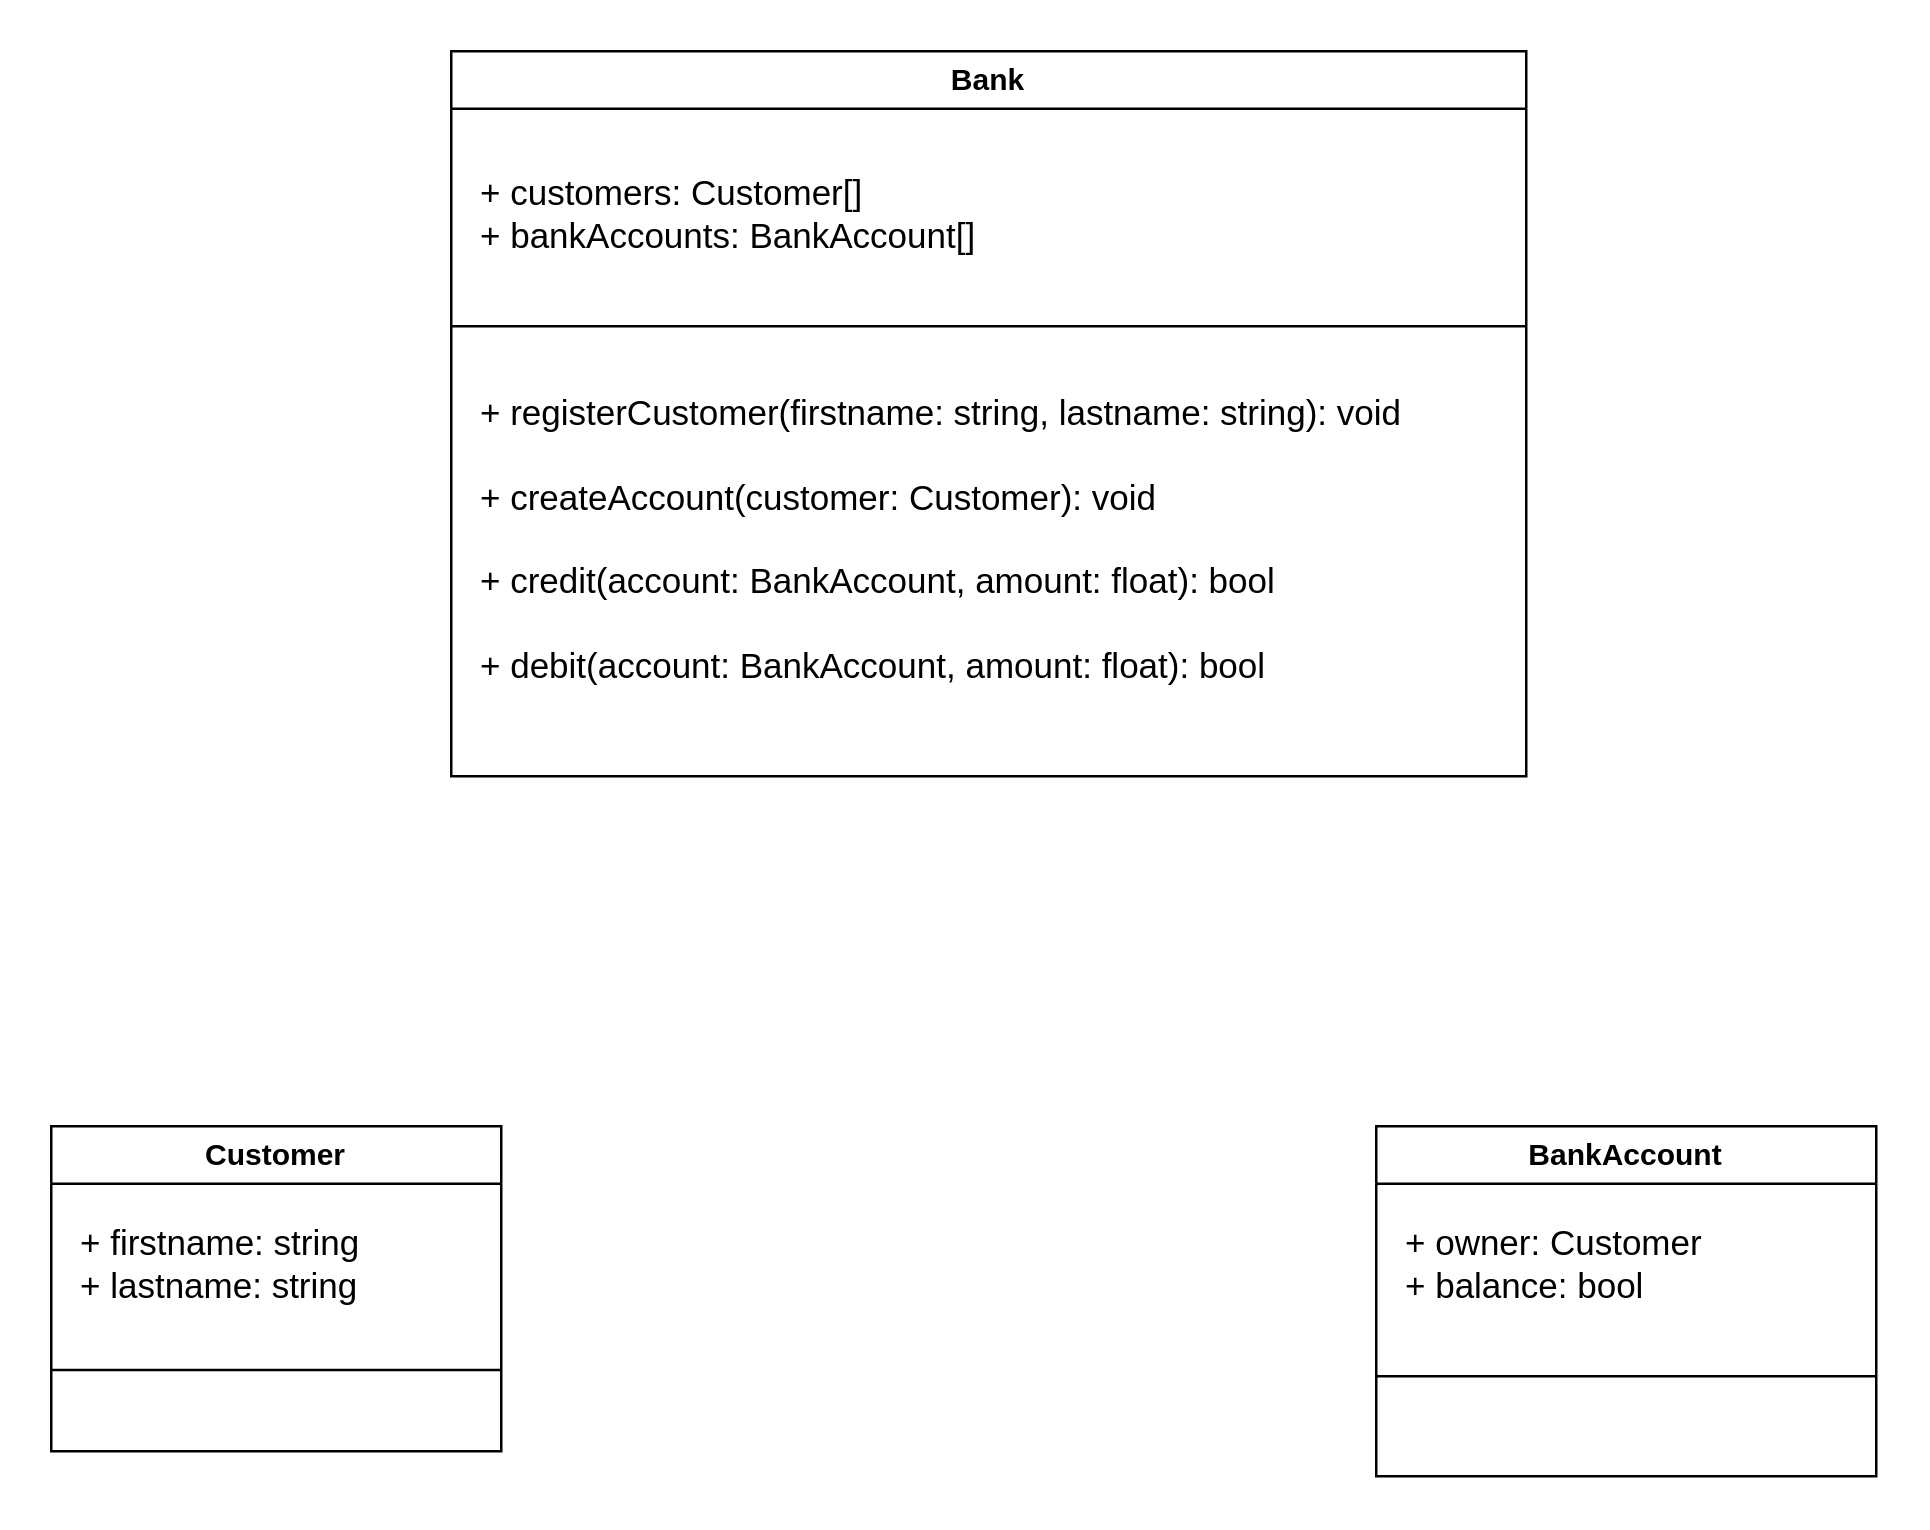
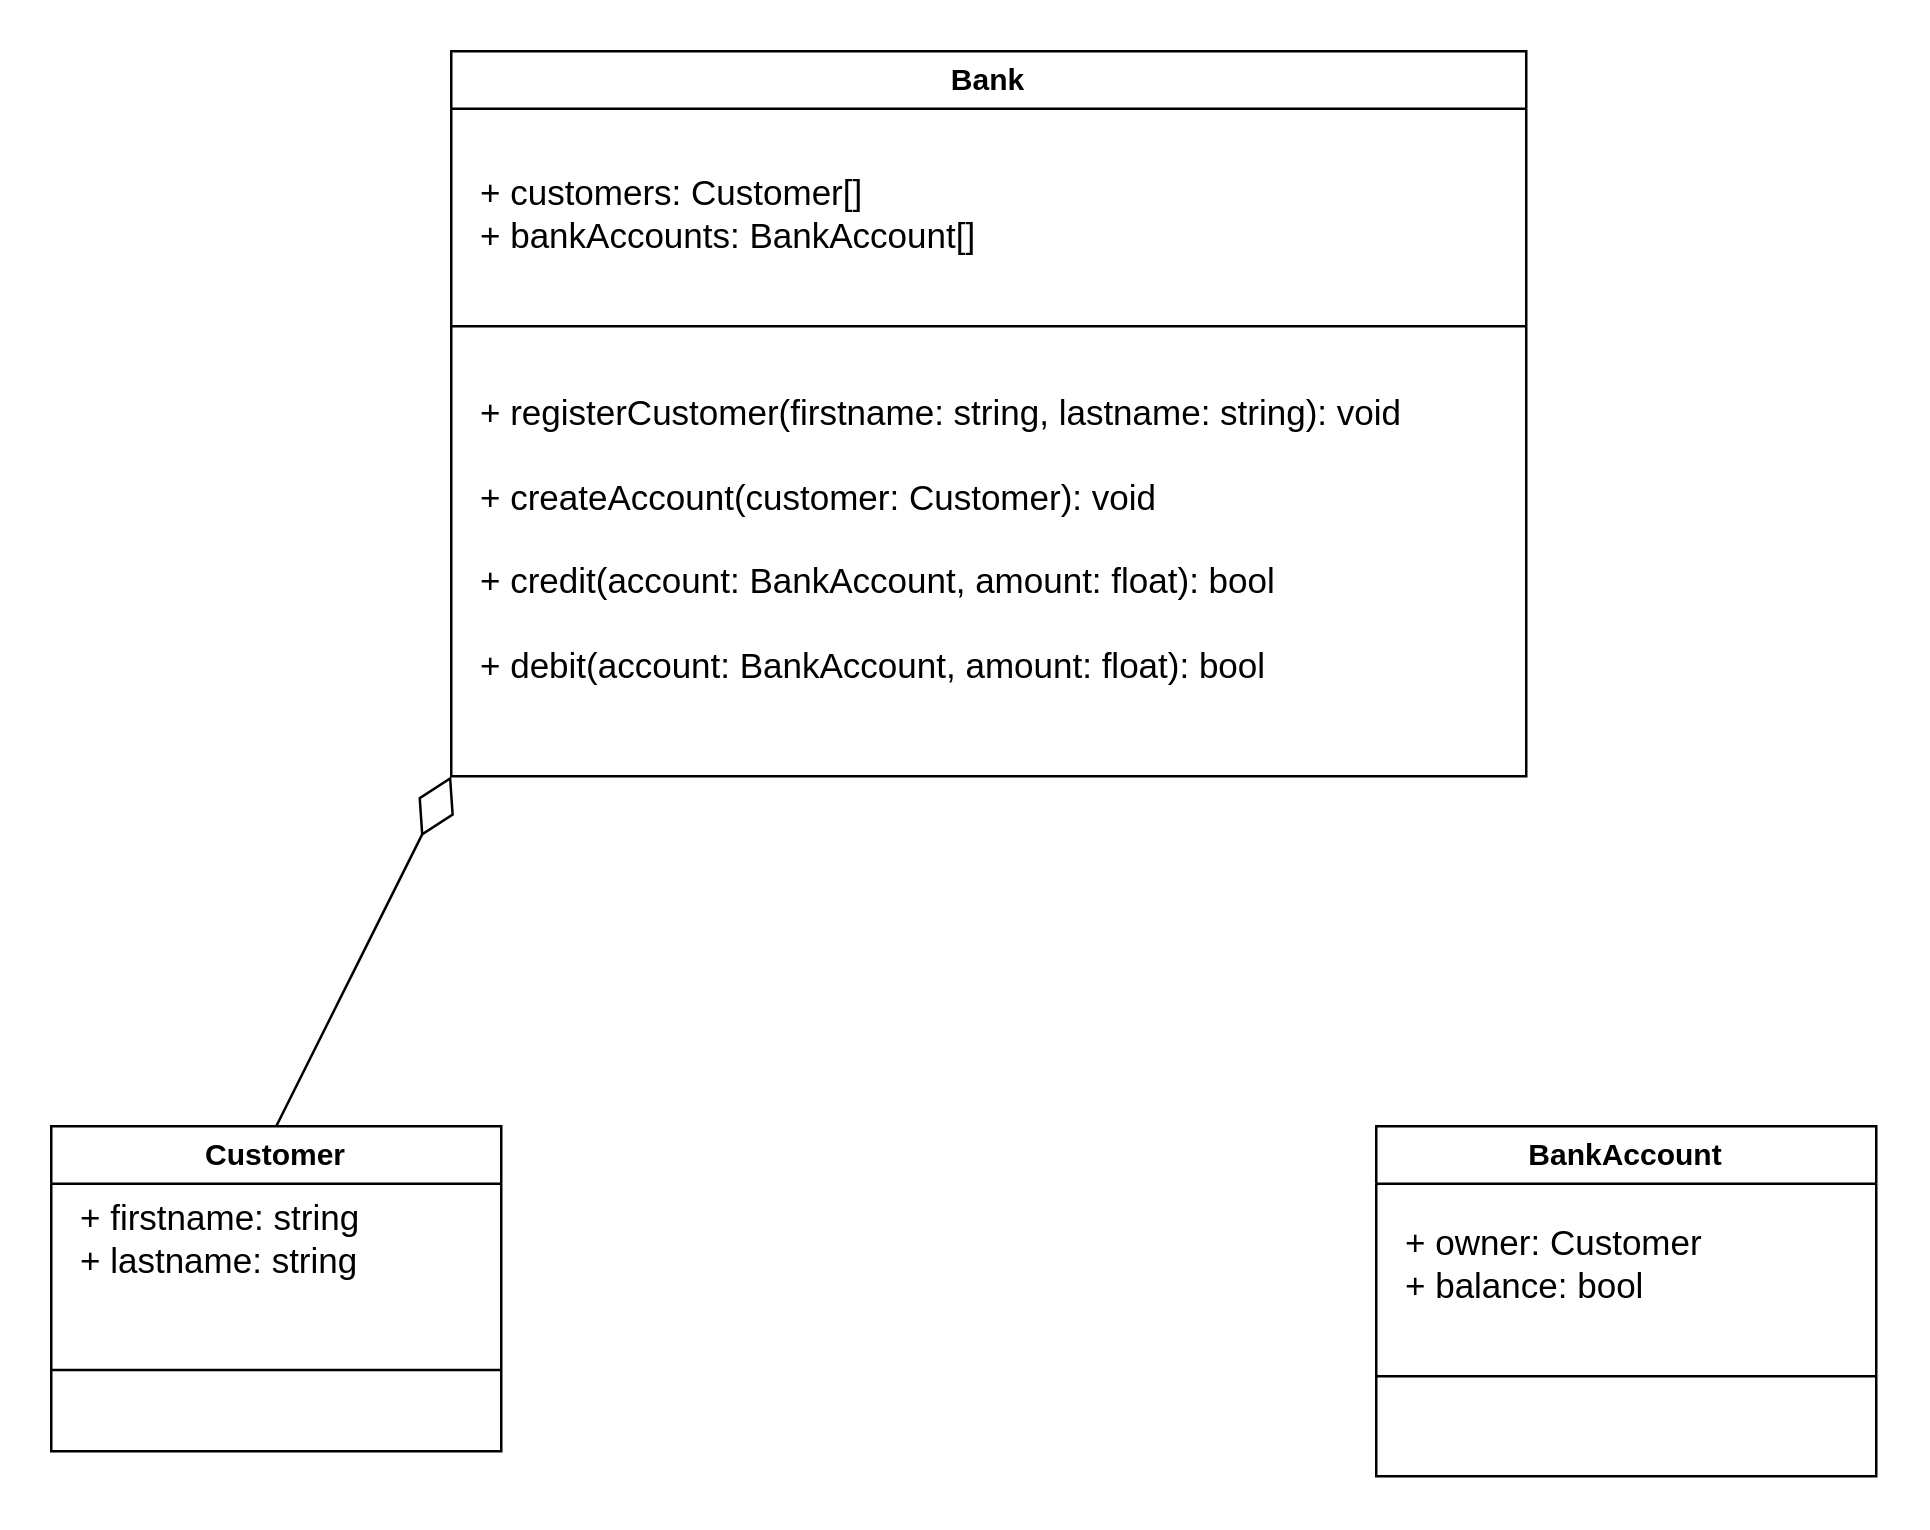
edge "Customer" -> "Bank": added
node "+ firstname: string + lastname: string": moved (251, 1264) -> (251, 1239)
